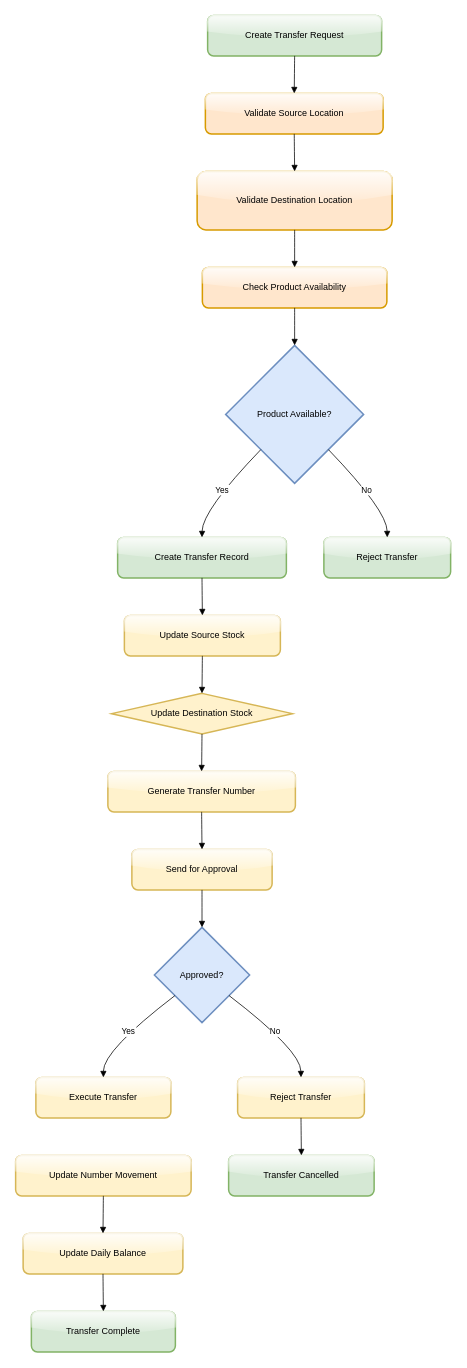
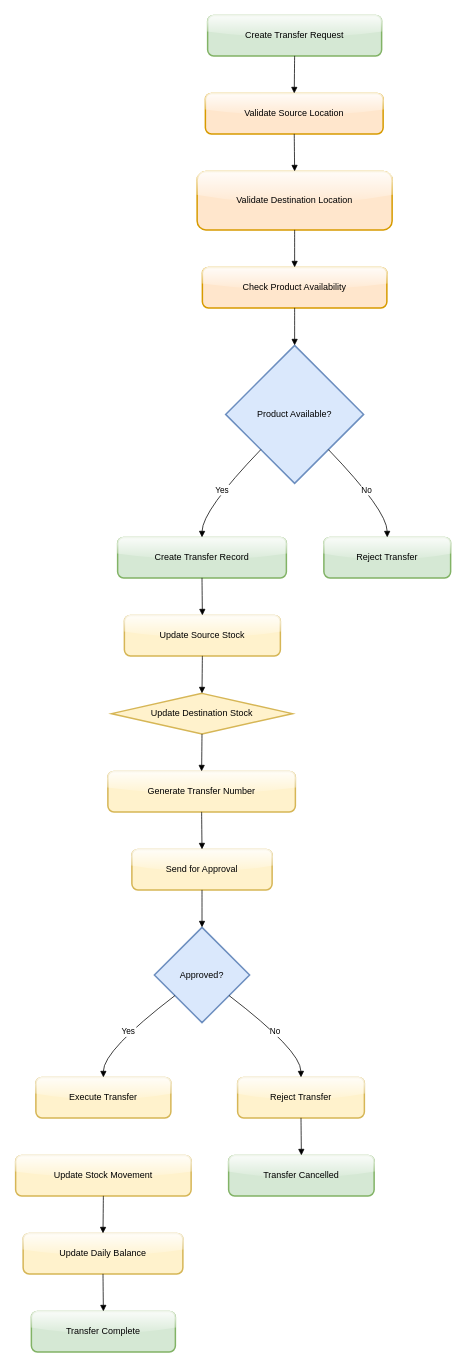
node "Update Number Movement": label "Update Number Movement" -> "Update Stock Movement"
